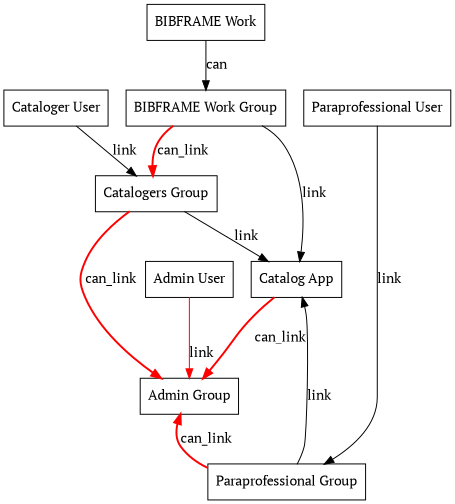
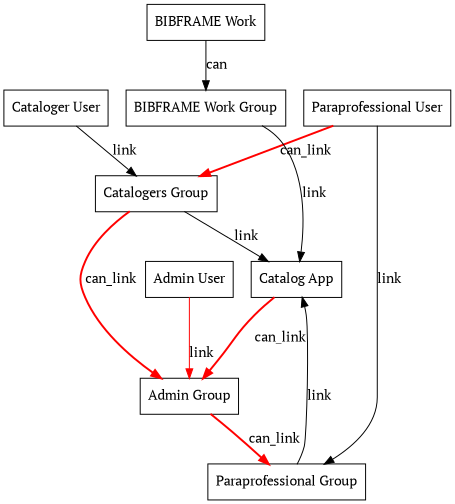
edge "BIBFRAME Work Group" -> "Catalogers Group": now "Paraprofessional User" -> "Catalogers Group"
edge "Paraprofessional Group" -> "Admin Group": reversed
